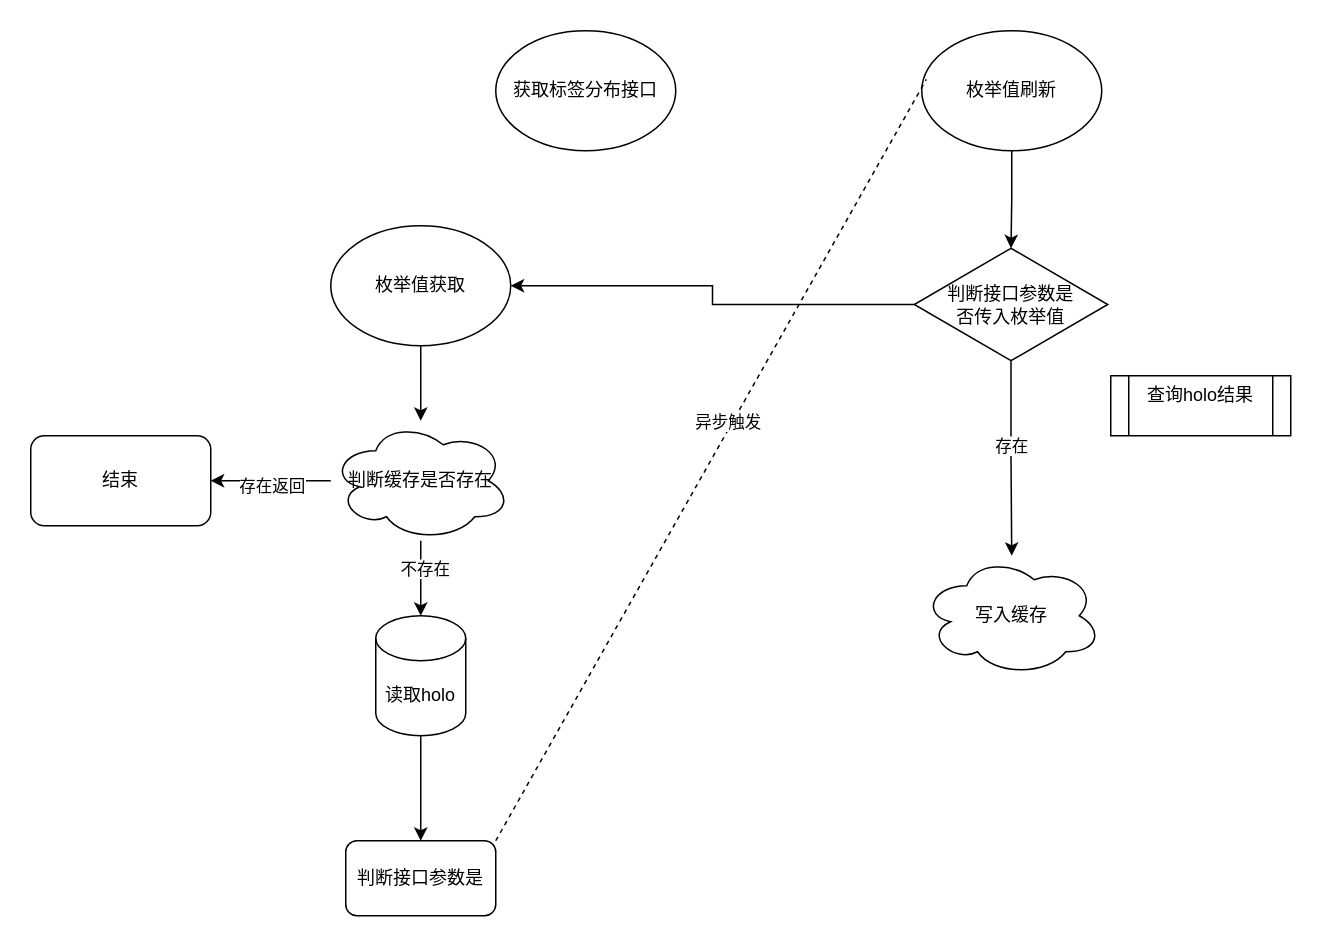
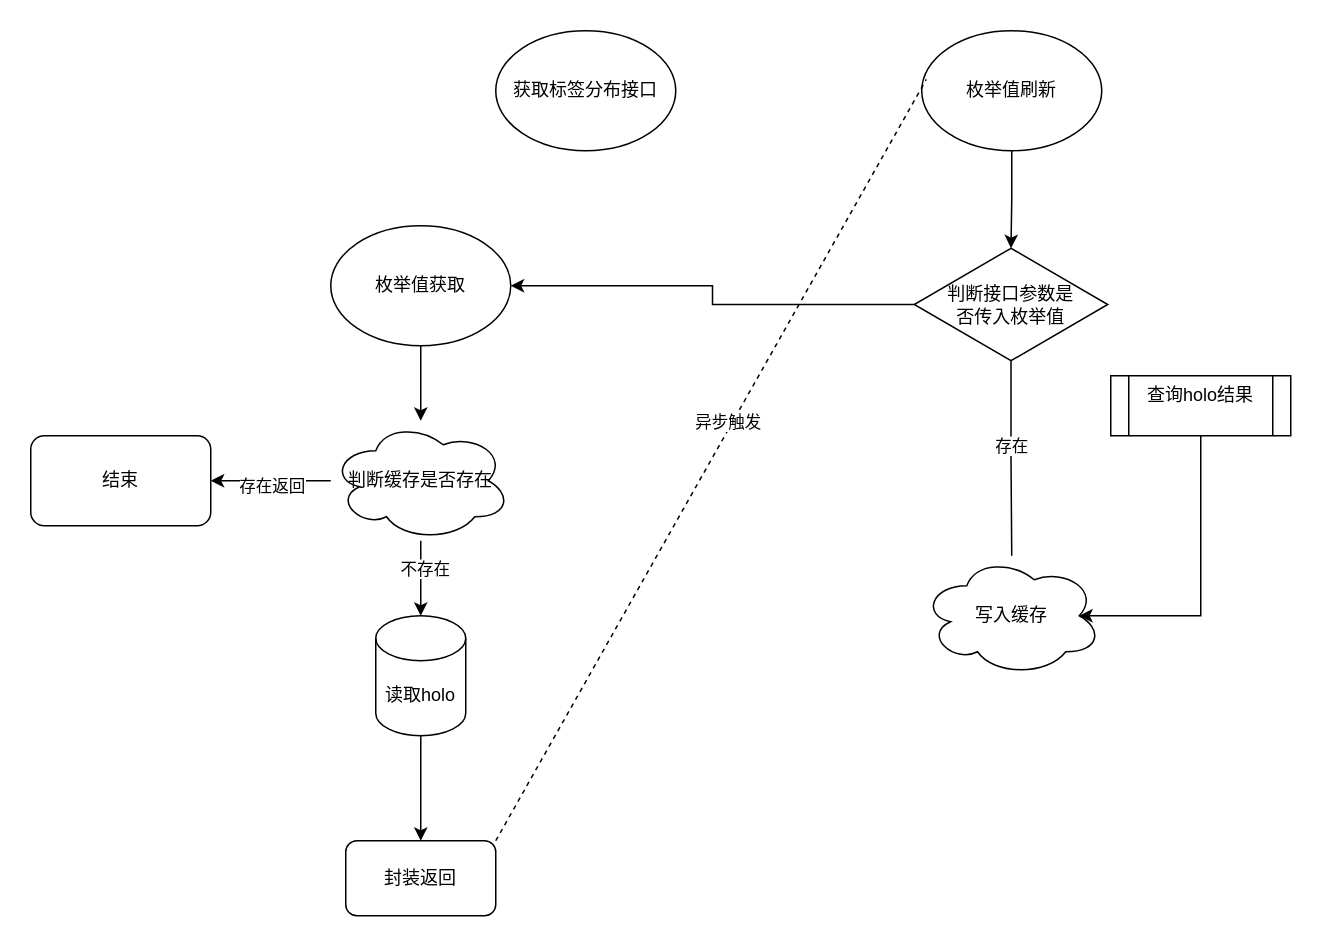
edge "判断接口参数是 否传入枚举值" -> "写入缓存": arrowhead classic -> none
edge "查询holo结果" -> "写入缓存": added
node "判断接口参数是": label "判断接口参数是" -> "封装返回"
